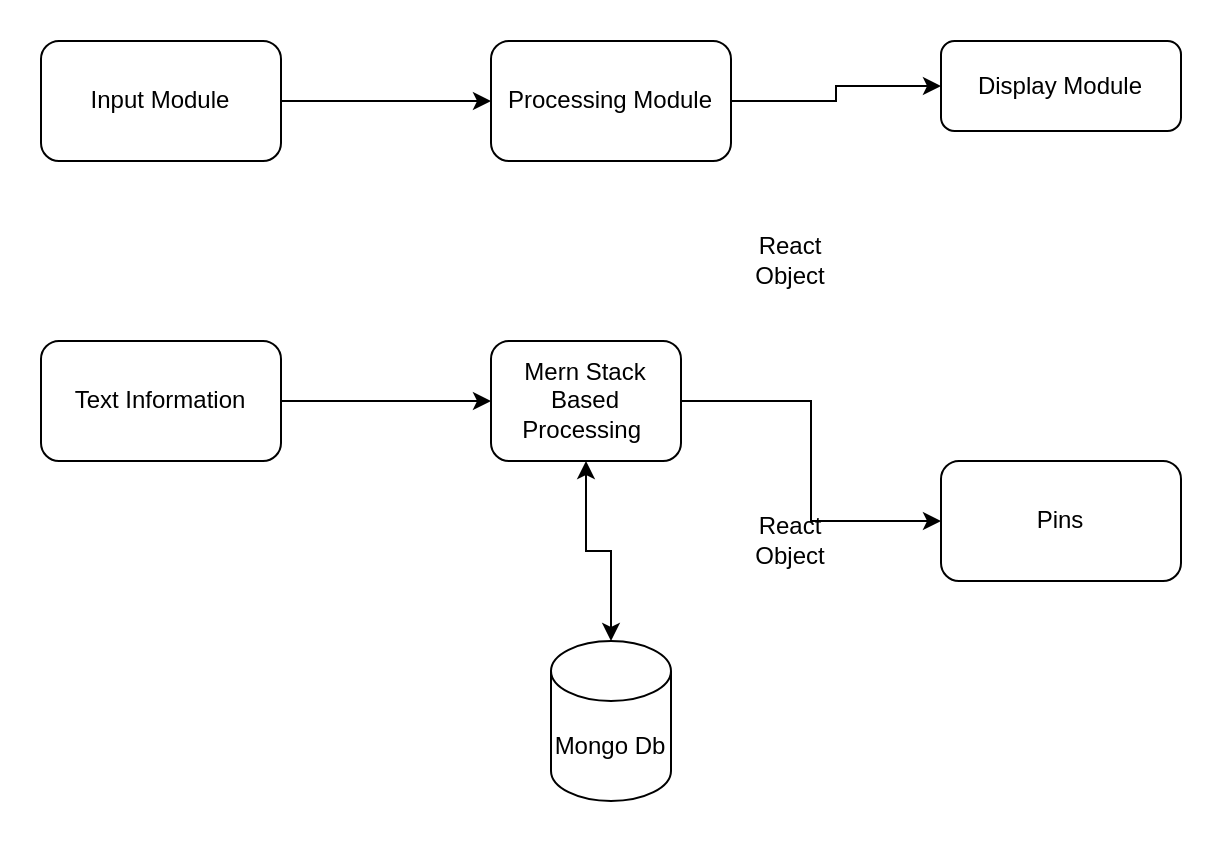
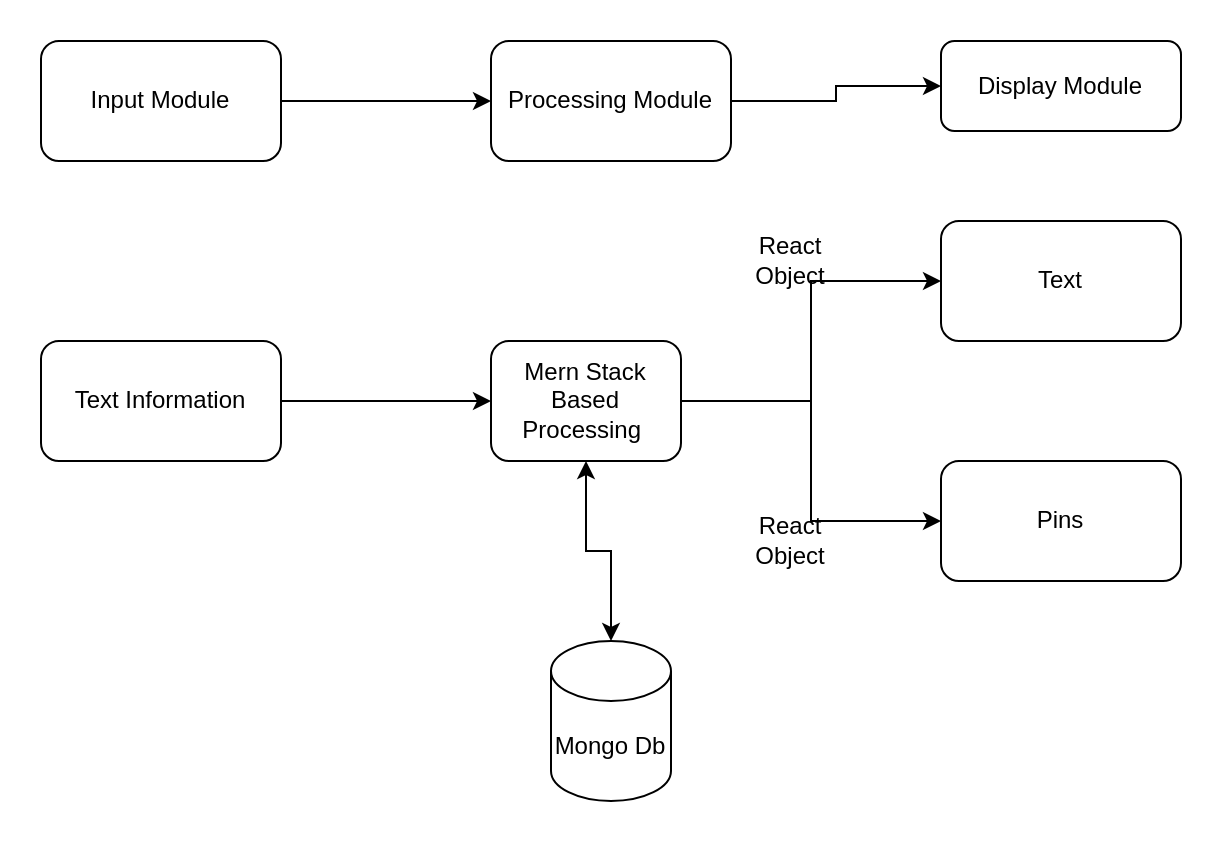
edge "Mern Stack Based Processing" -> "Text": added
node "Text": added
